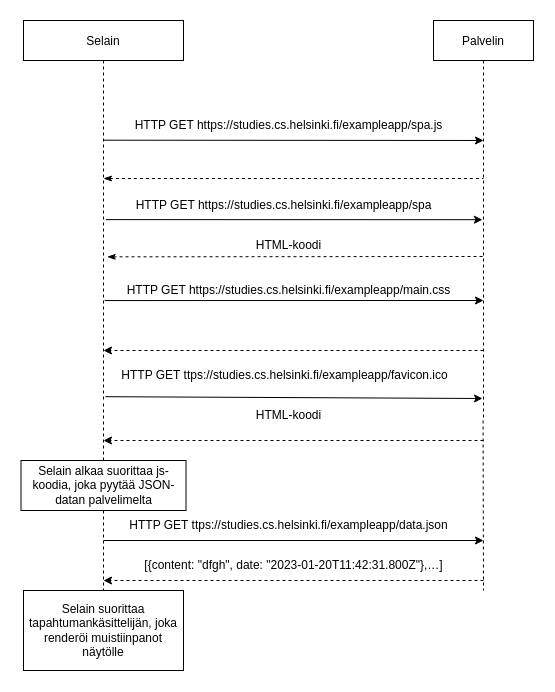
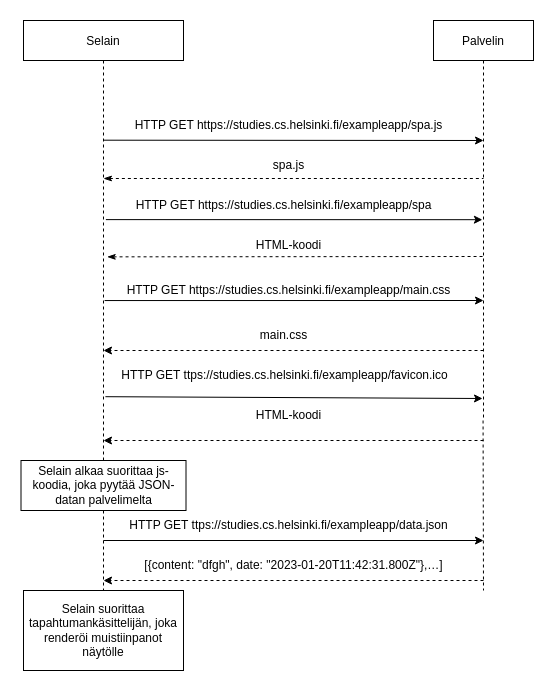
node "spa.js": added
node "main.css": added
